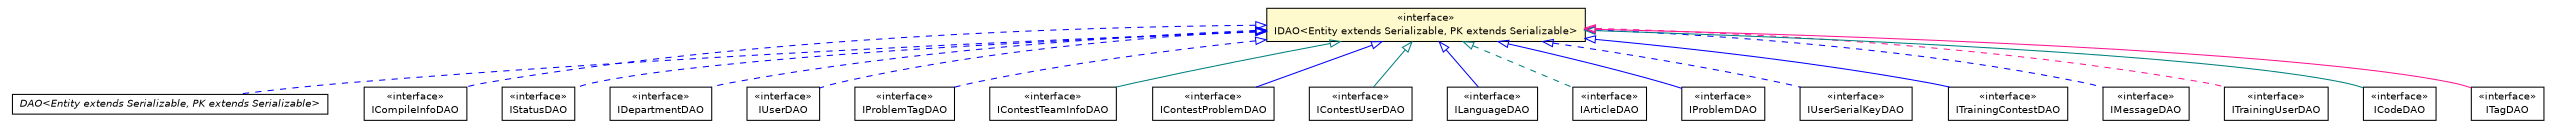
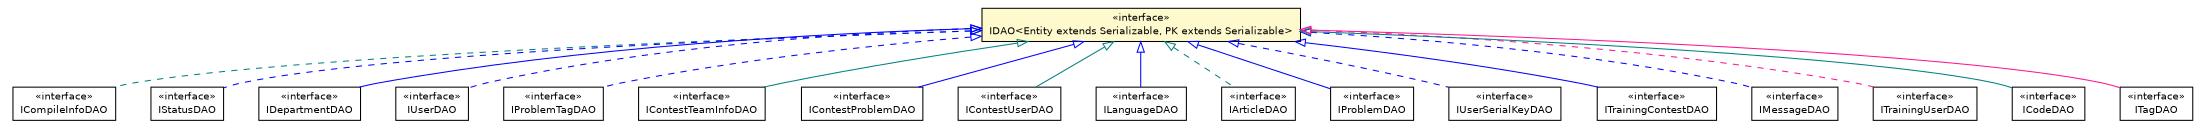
edge "ICompileInfoDAO" -> "IDAO<Entity extends Serializable, PK extends Serializable>": color blue -> teal
edge "IDepartmentDAO" -> "IDAO<Entity extends Serializable, PK extends Serializable>": style dashed -> solid
node "DAO<Entity extends Serializable, PK extends Serializable>": removed
